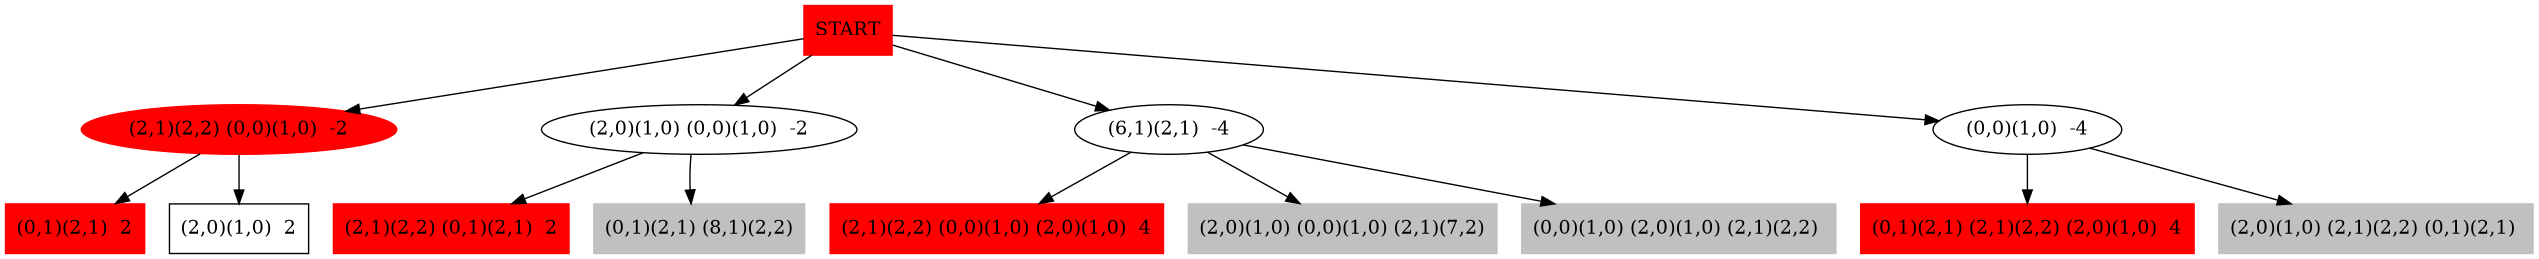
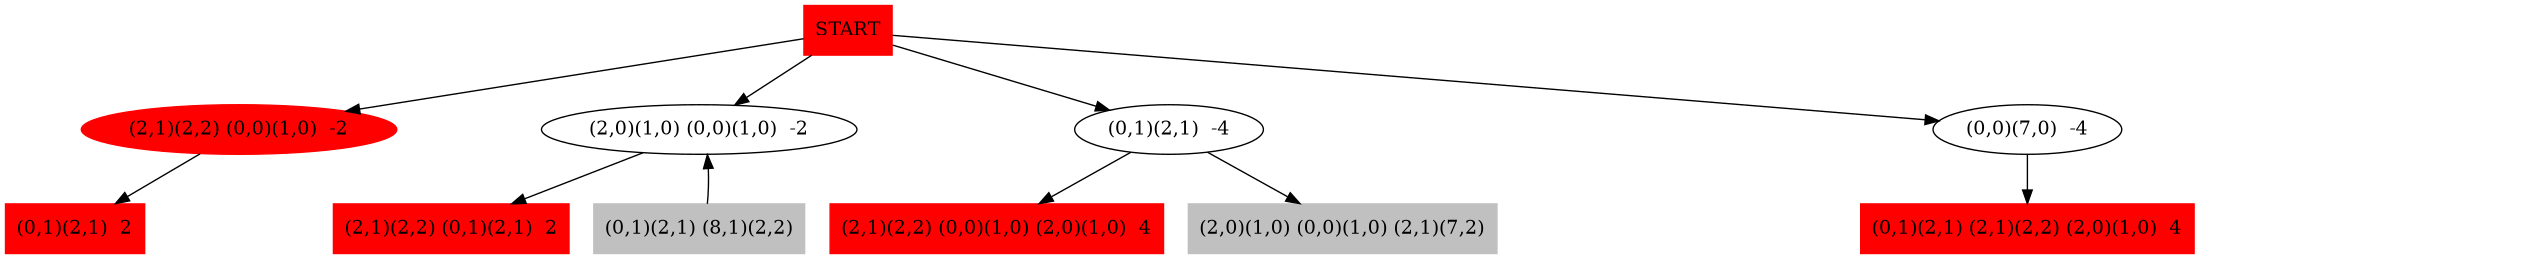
node "(6,1)(2,1)  -4": label "(6,1)(2,1)  -4" -> "(0,1)(2,1)  -4"
node "(0,0)(1,0)  -4": label "(0,0)(1,0)  -4" -> "(0,0)(7,0)  -4"
edge "(2,0)(1,0) (0,0)(1,0)  -2" -> "(0,1)(2,1) (8,1)(2,2)": reversed
node "(2,0)(1,0)  2": removed
node "(0,0)(1,0) (2,0)(1,0) (2,1)(2,2)": removed
node "(2,0)(1,0) (2,1)(2,2) (0,1)(2,1)": removed
